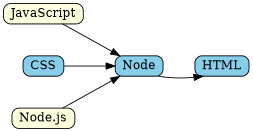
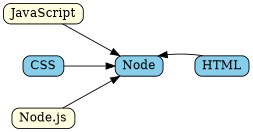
edge "Node" -> "HTML": reversed
